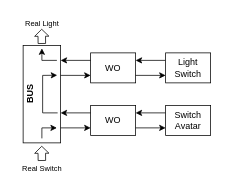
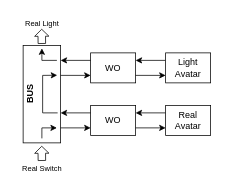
node "Light Switch": label "Light Switch" -> "Light Avatar"
node "Switch Avatar": label "Switch Avatar" -> "Real Avatar"
